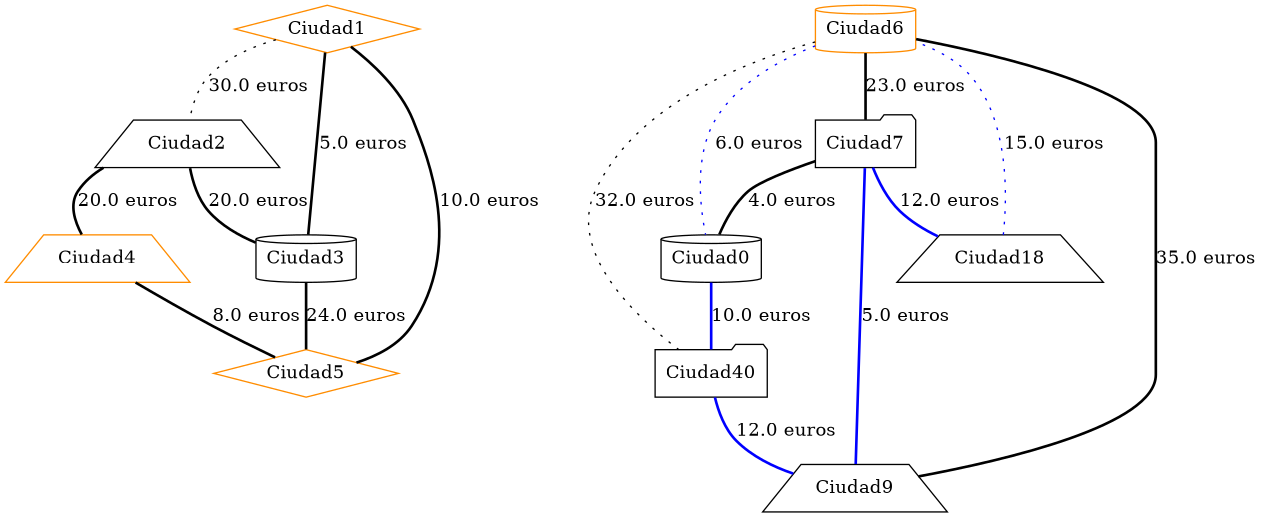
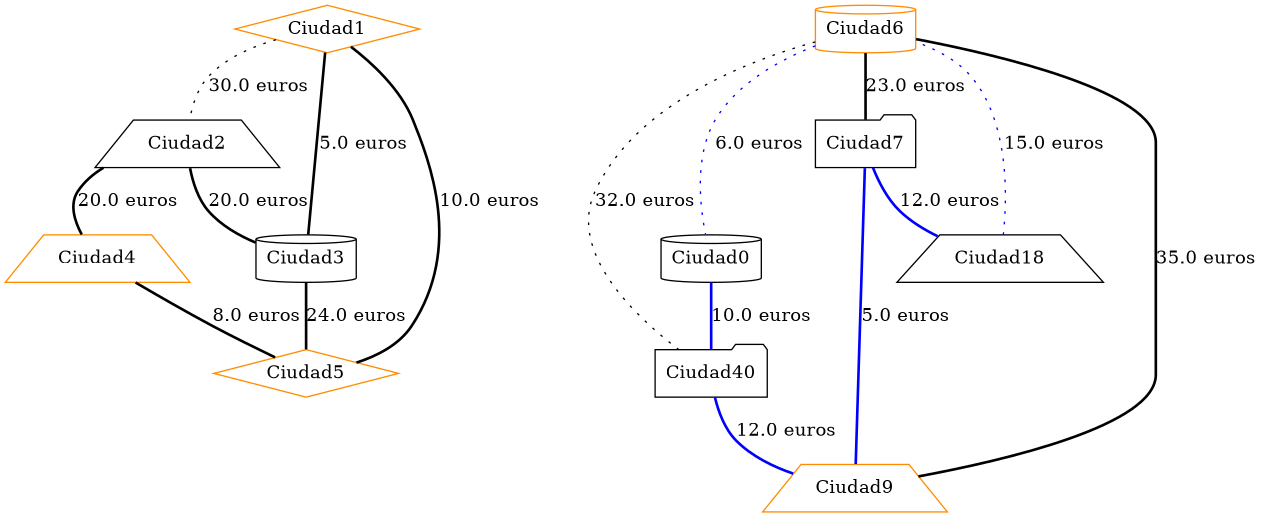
edge "Ciudad7" -- "Ciudad0": removed, label "4.0 euros"
node "Ciudad9": color black -> darkorange
